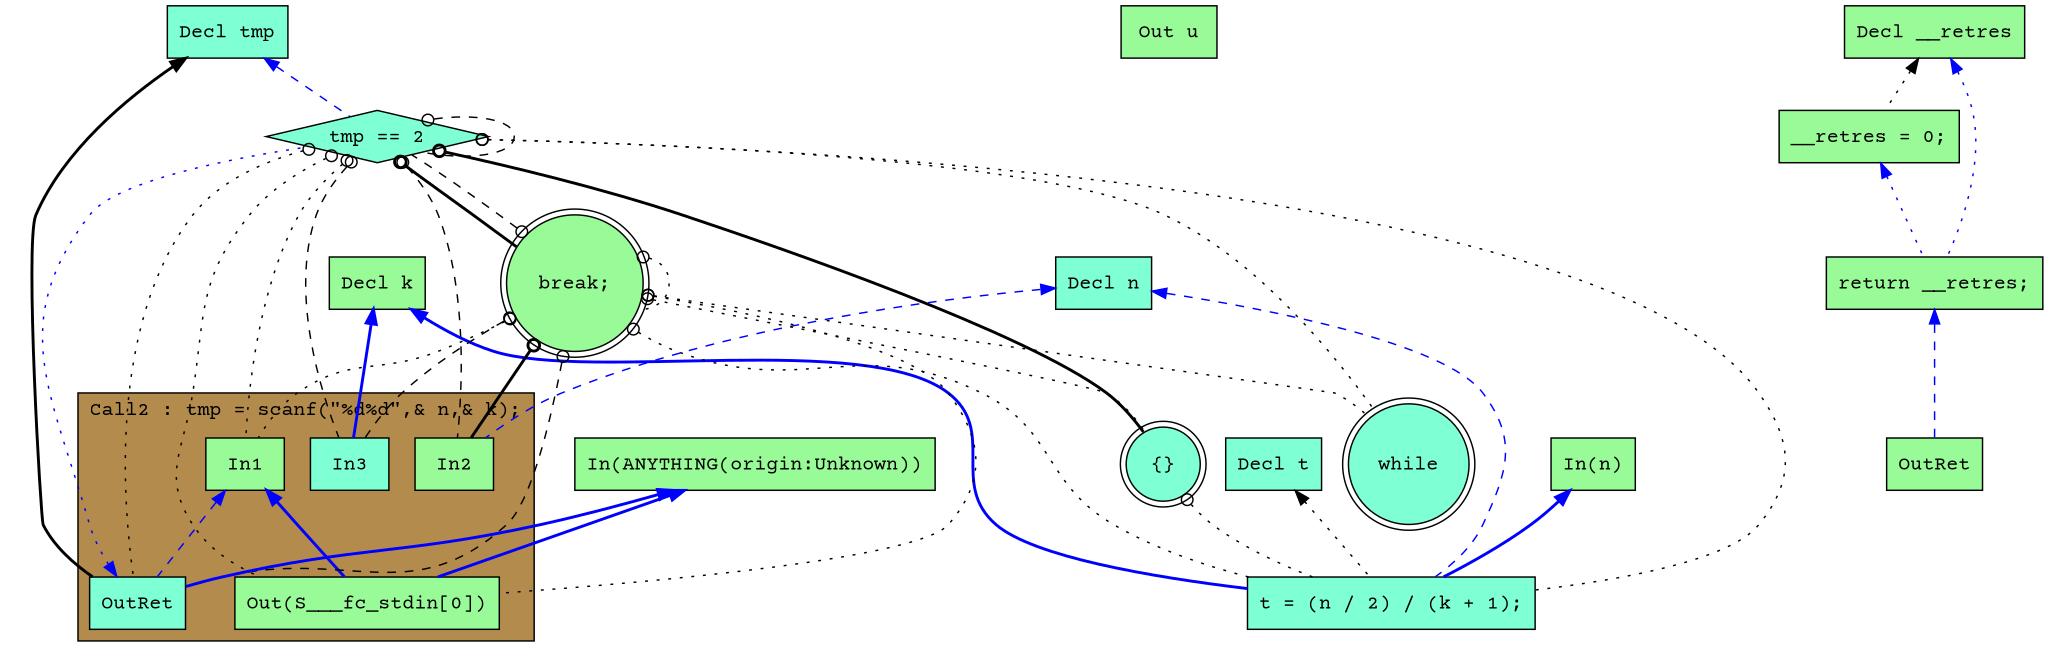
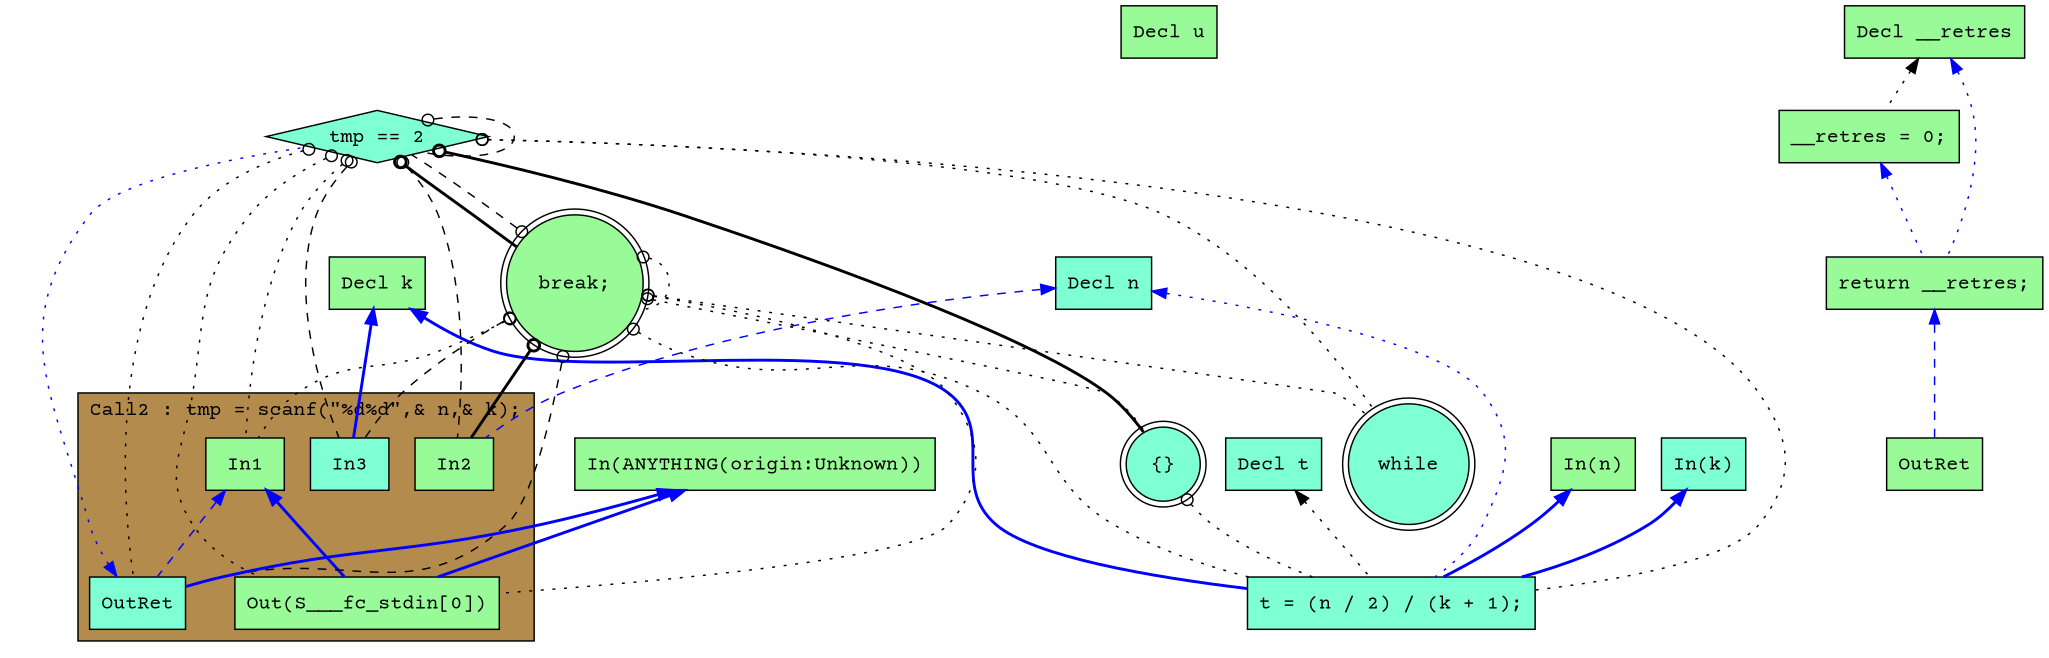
node "Decl tmp": removed
node "Out u": label "Out u" -> "Decl u"
edge "t = (n / 2) / (k + 1);" -> "Decl n": style dashed -> dotted
node "In(k)": added
